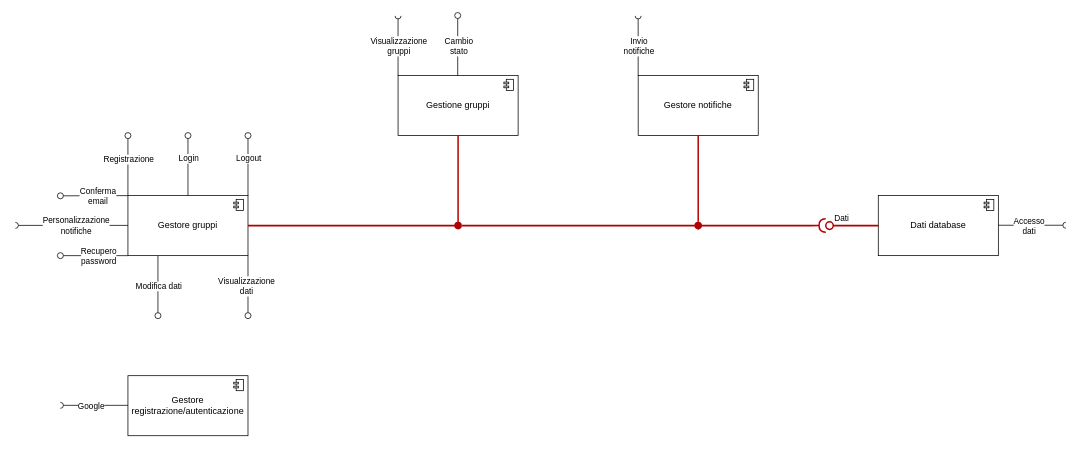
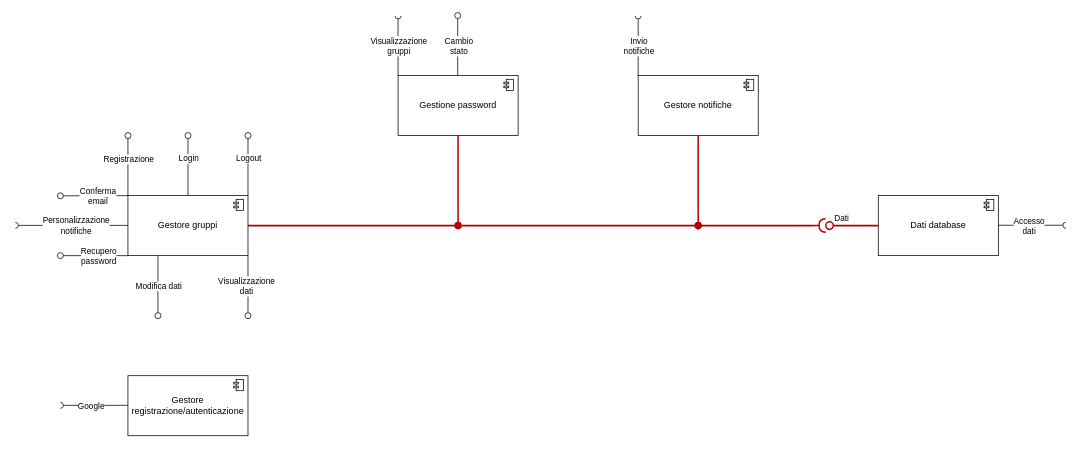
node "Gestione gruppi": label "Gestione gruppi" -> "Gestione password"
